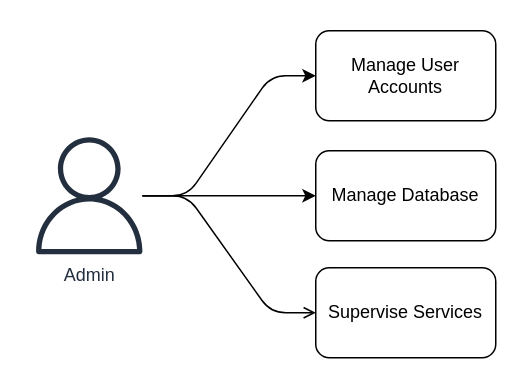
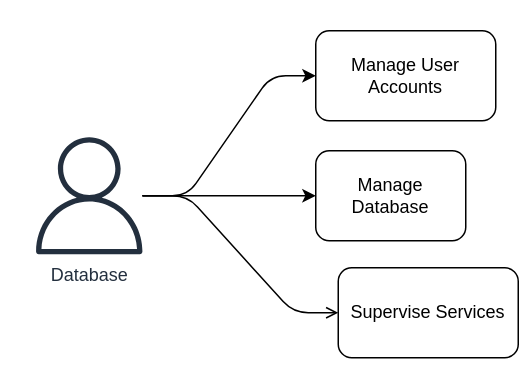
node "Manage Database": size 180x90 -> 150x90
node "Admin": label "Admin" -> "Database"
node "Supervise Services": moved (406, 313) -> (428, 313)
